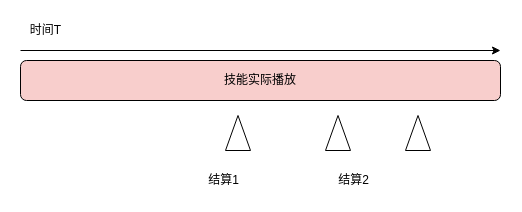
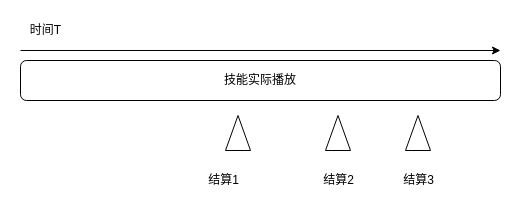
node "技能实际播放": fillcolor #f8cecc -> #ffffff
node "结算2": moved (353, 181) -> (338, 181)
node "结算3": added
